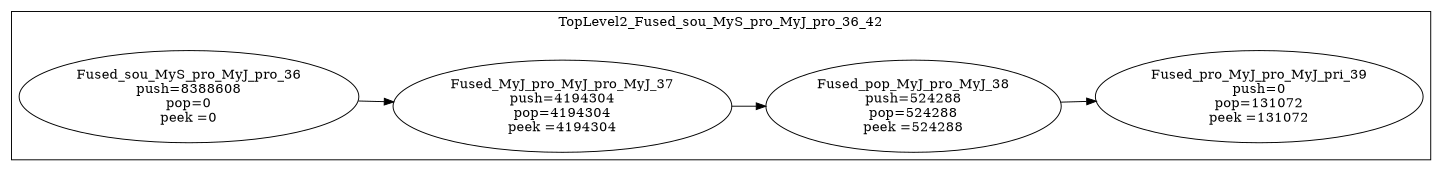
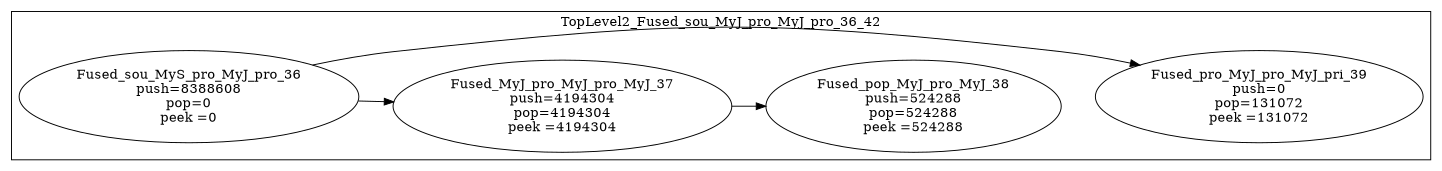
cluster "TopLevel2_Fused_sou_MyS_pro_MyJ_pro_36_42": label "TopLevel2_Fused_sou_MyS_pro_MyJ_pro_36_42" -> "TopLevel2_Fused_sou_MyJ_pro_MyJ_pro_36_42"
edge "Fused_pop_MyJ_pro_MyJ_38 push=524288 pop=524288 peek =524288" -> "Fused_pro_MyJ_pro_MyJ_pri_39 push=0 pop=131072 peek =131072": now "Fused_sou_MyS_pro_MyJ_pro_36 push=8388608 pop=0 peek =0" -> "Fused_pro_MyJ_pro_MyJ_pri_39 push=0 pop=131072 peek =131072"
